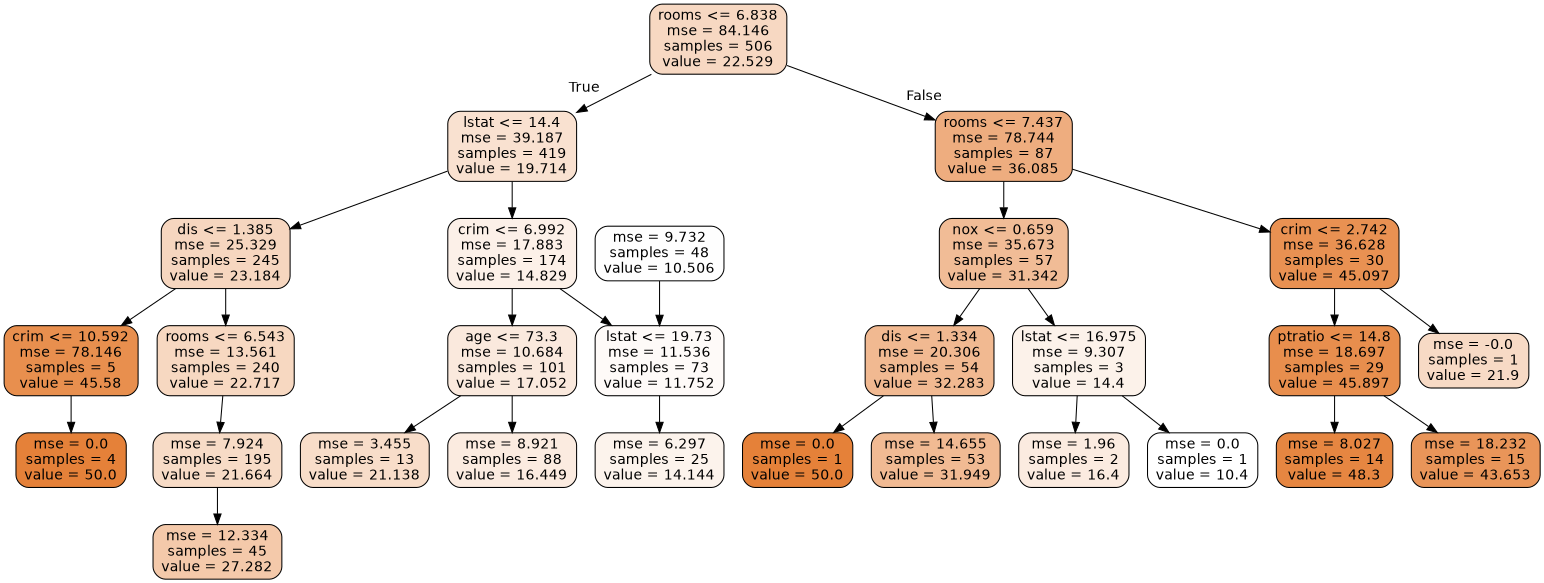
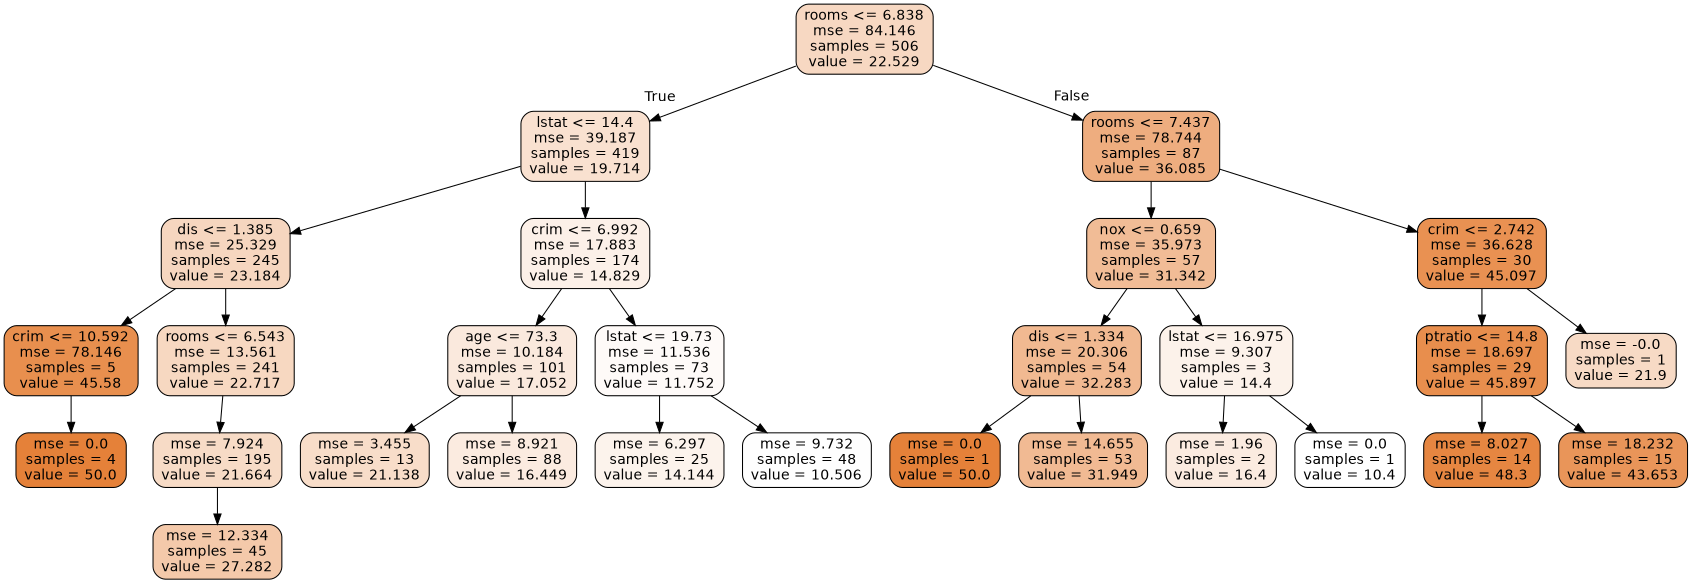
node "nox <= 0.659 mse = 35.673 samples = 57 value = 31.342": label "nox <= 0.659 mse = 35.673 samples = 57 value = 31.342" -> "nox <= 0.659 mse = 35.973 samples = 57 value = 31.342"
edge "mse = 9.732 samples = 48 value = 10.506" -> "lstat <= 19.73 mse = 11.536 samples = 73 value = 11.752": reversed
node "rooms <= 6.543 mse = 13.561 samples = 240 value = 22.717": label "rooms <= 6.543 mse = 13.561 samples = 240 value = 22.717" -> "rooms <= 6.543 mse = 13.561 samples = 241 value = 22.717"
node "age <= 73.3 mse = 10.684 samples = 101 value = 17.052": label "age <= 73.3 mse = 10.684 samples = 101 value = 17.052" -> "age <= 73.3 mse = 10.184 samples = 101 value = 17.052"
